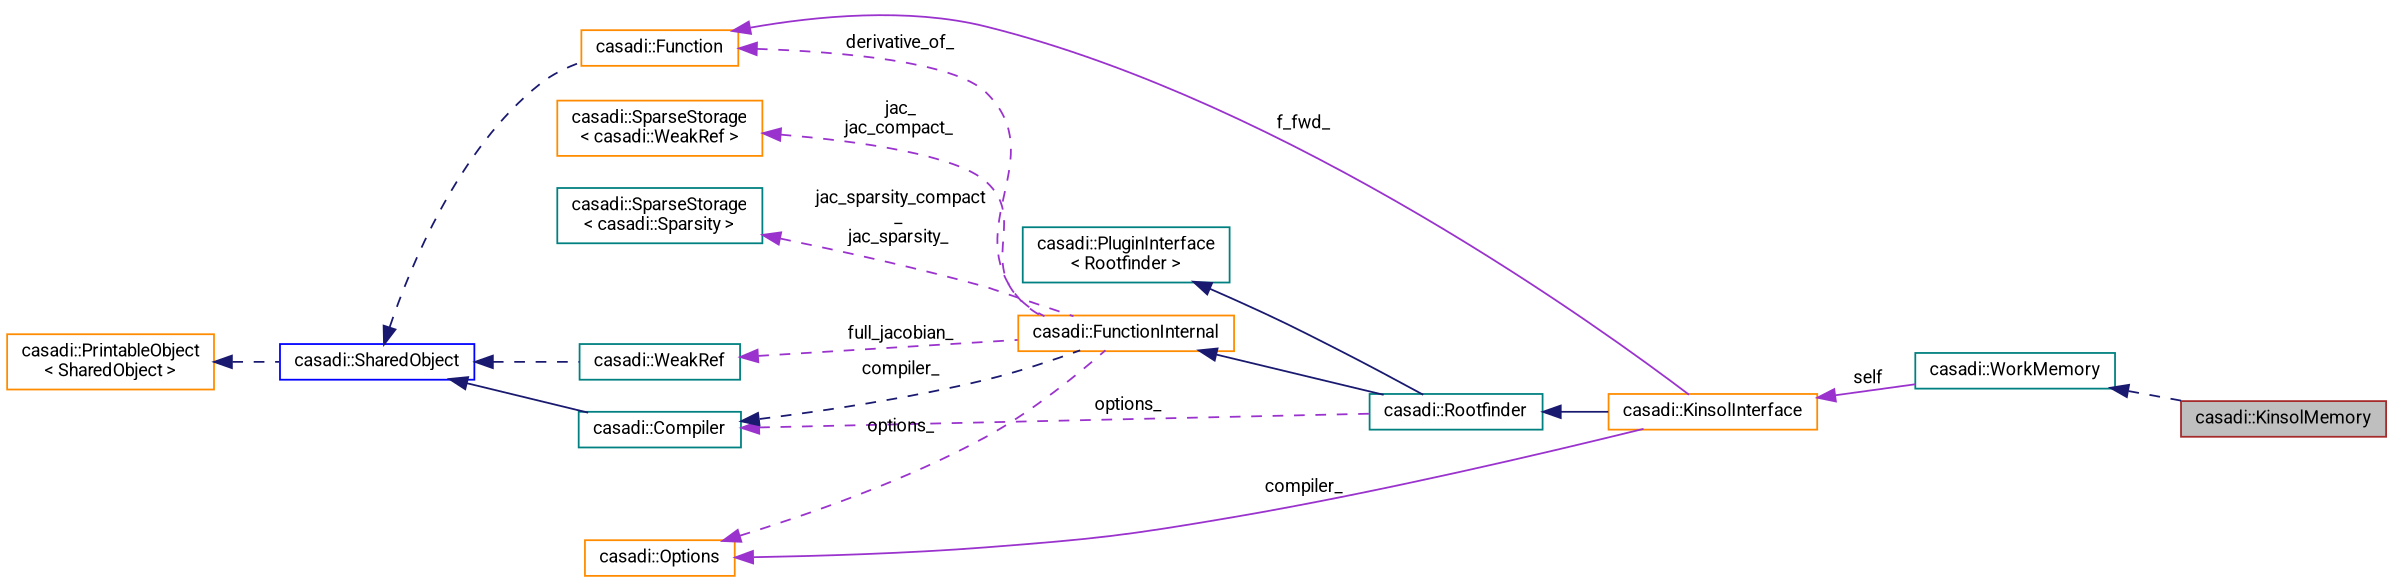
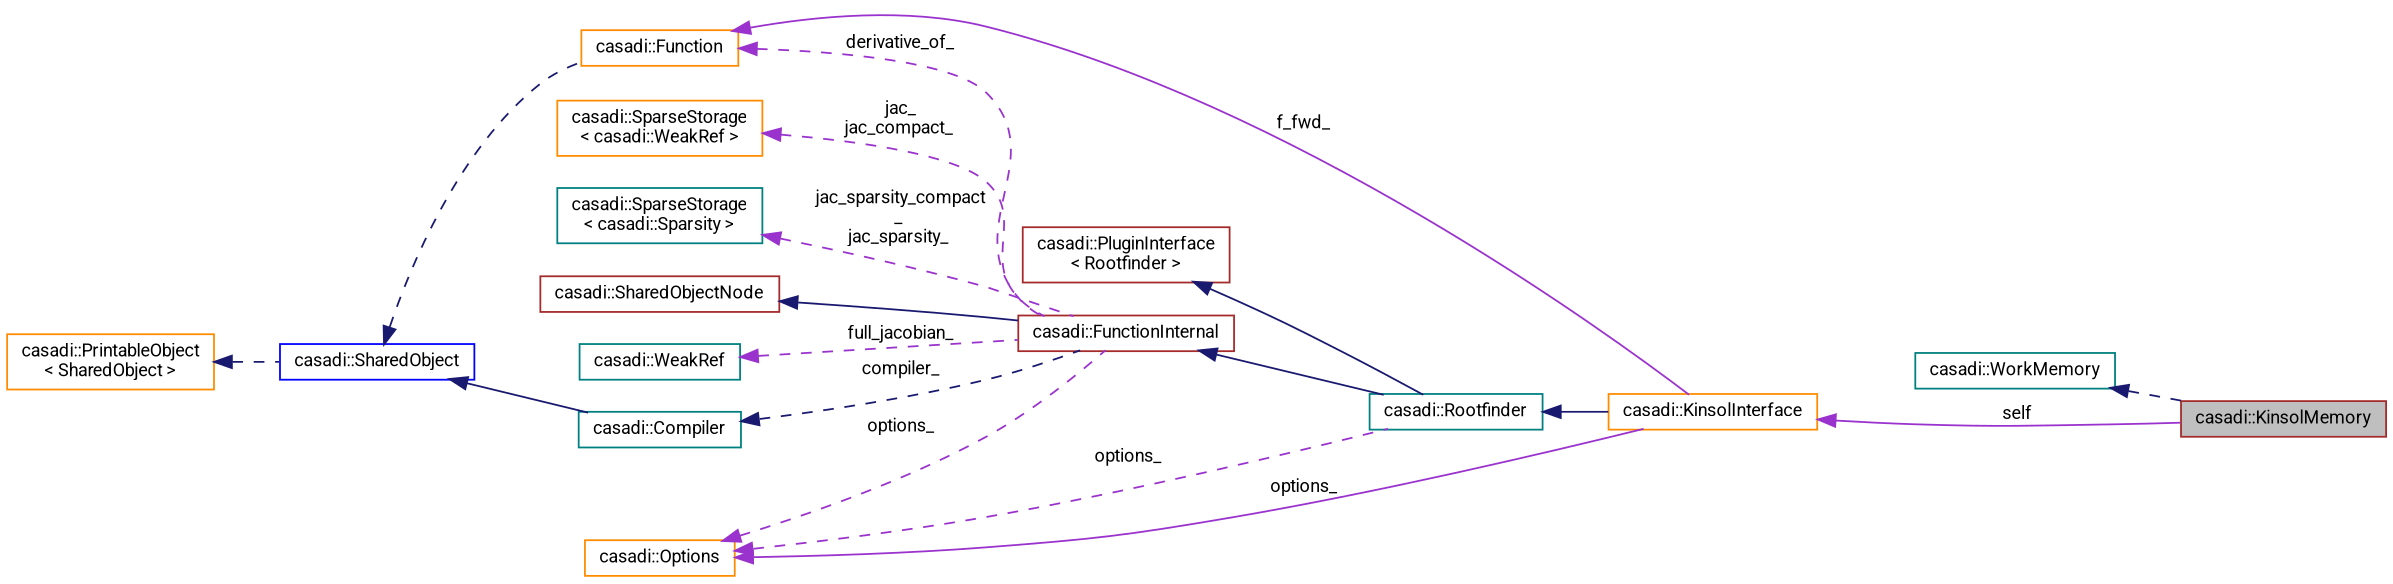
node "casadi::PluginInterface < Rootfinder >": color teal -> brown
node "casadi::SharedObjectNode": added
node "casadi::FunctionInternal": color darkorange -> brown
edge "casadi::WeakRef" -> "casadi::SharedObject": removed
edge "casadi::WorkMemory" -> "casadi::KinsolInterface": now "casadi::KinsolMemory" -> "casadi::KinsolInterface"
edge "casadi::Rootfinder" -> "casadi::Compiler": now "casadi::Rootfinder" -> "casadi::Options"
edge "casadi::KinsolInterface" -> "casadi::Options": label " compiler_" -> " options_"
